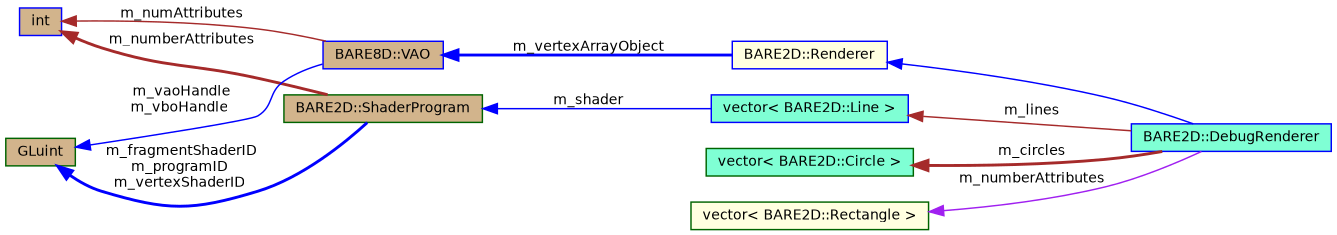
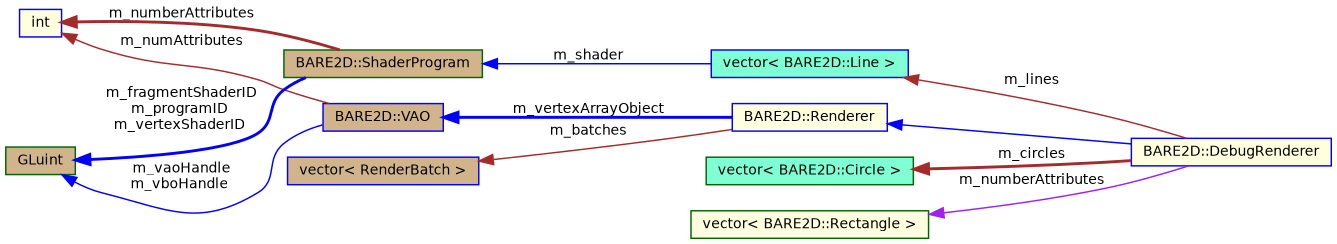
node "int": fillcolor tan -> lightyellow
node "BARE8D::VAO": label "BARE8D::VAO" -> "BARE2D::VAO"
node "BARE2D::DebugRenderer": fillcolor aquamarine -> lightyellow
node "vector< RenderBatch >": added
